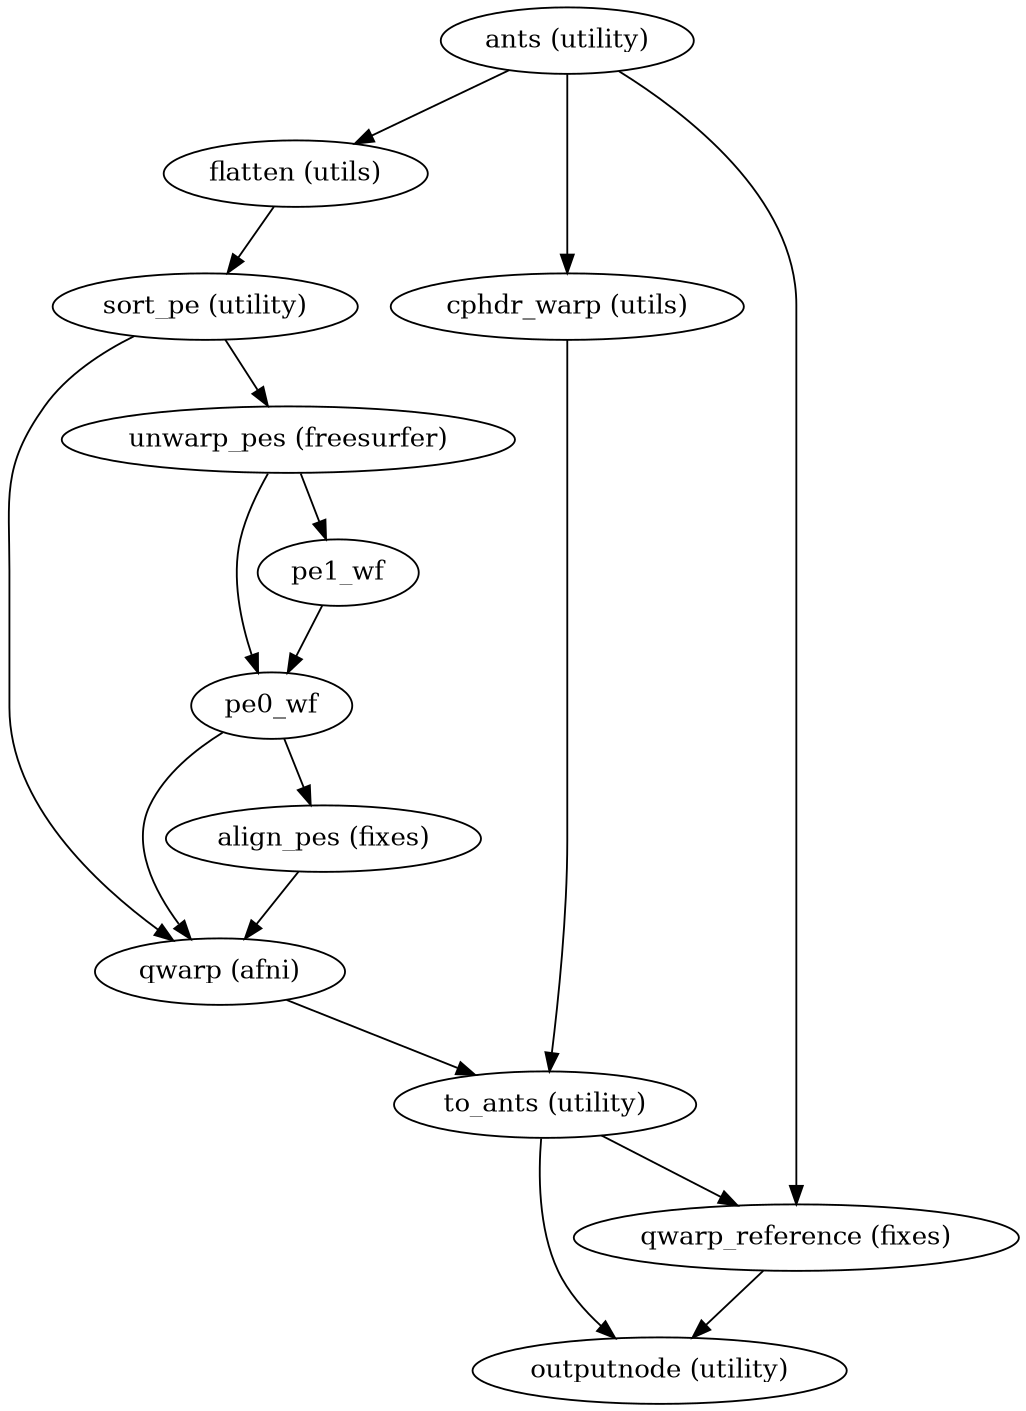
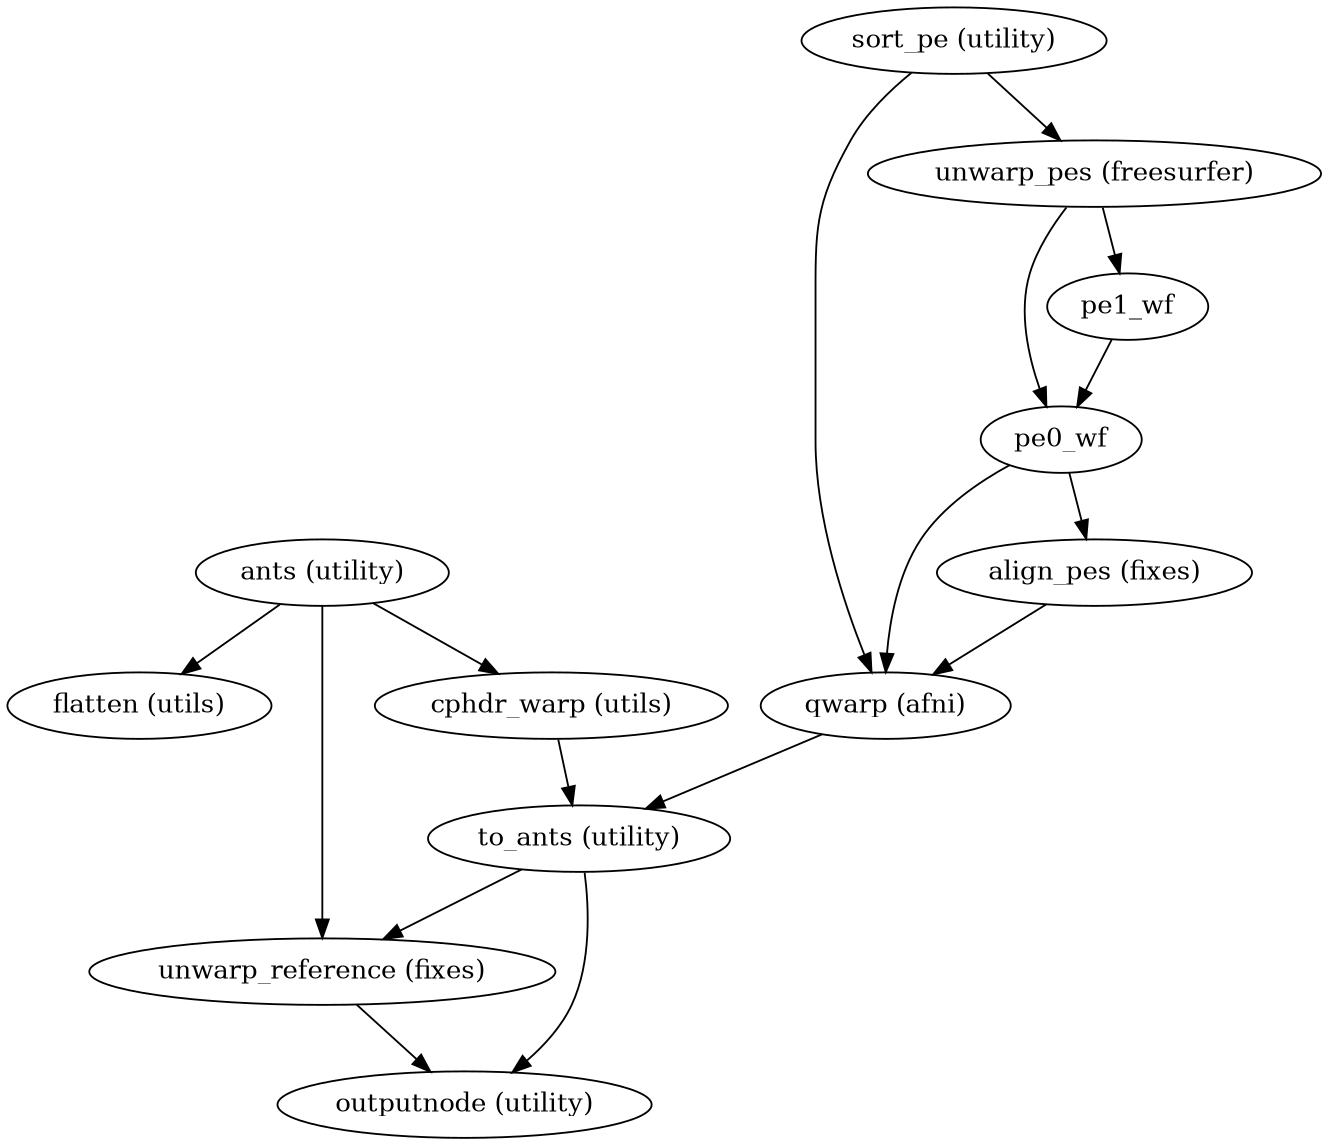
edge "flatten (utils)" -> "sort_pe (utility)": removed
node "qwarp_reference (fixes)": label "qwarp_reference (fixes)" -> "unwarp_reference (fixes)"
